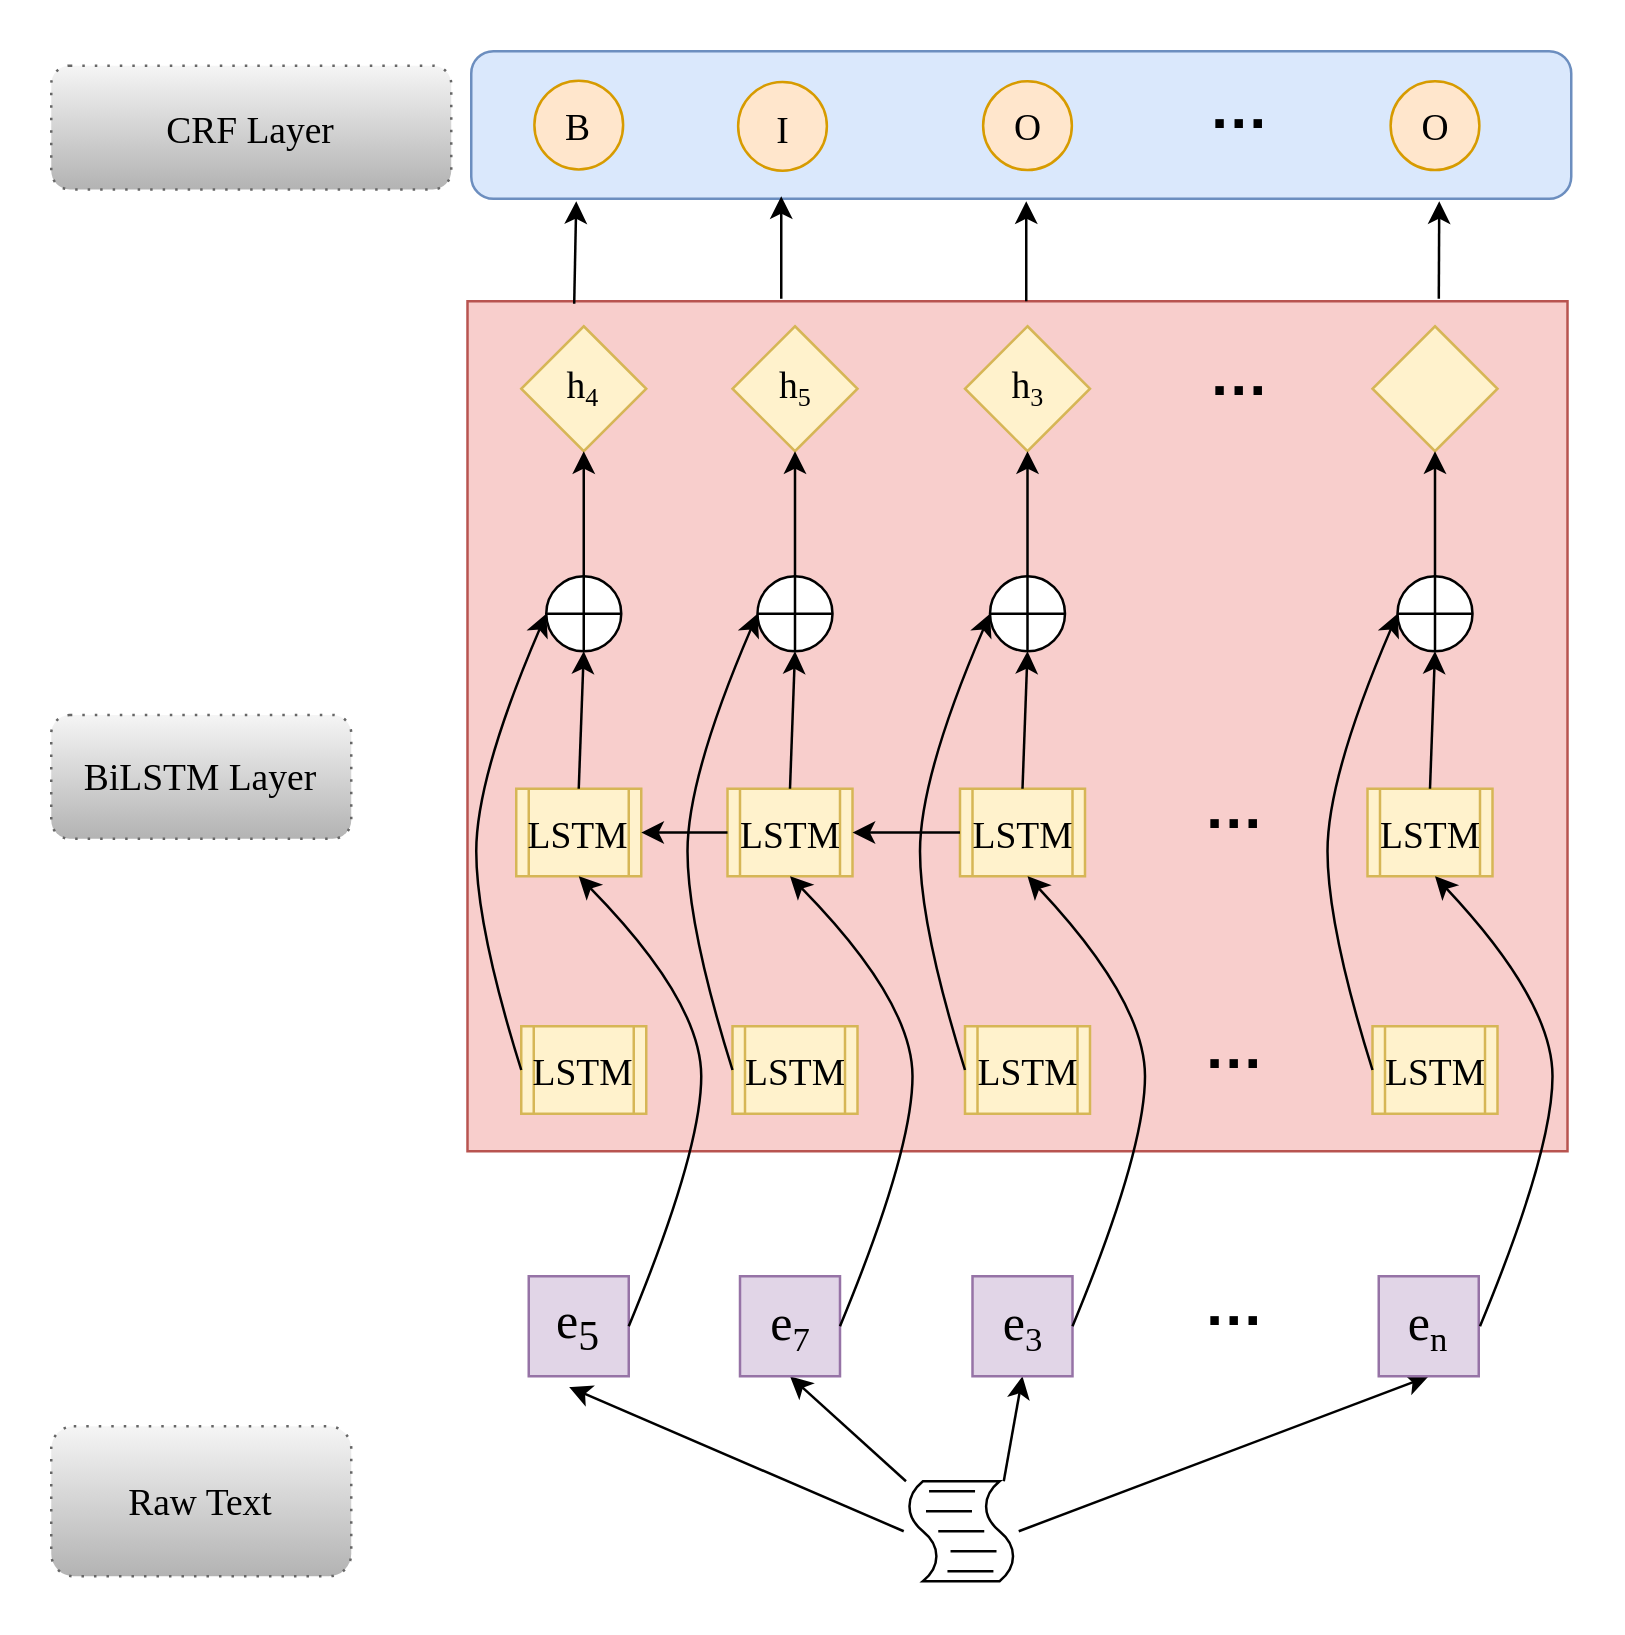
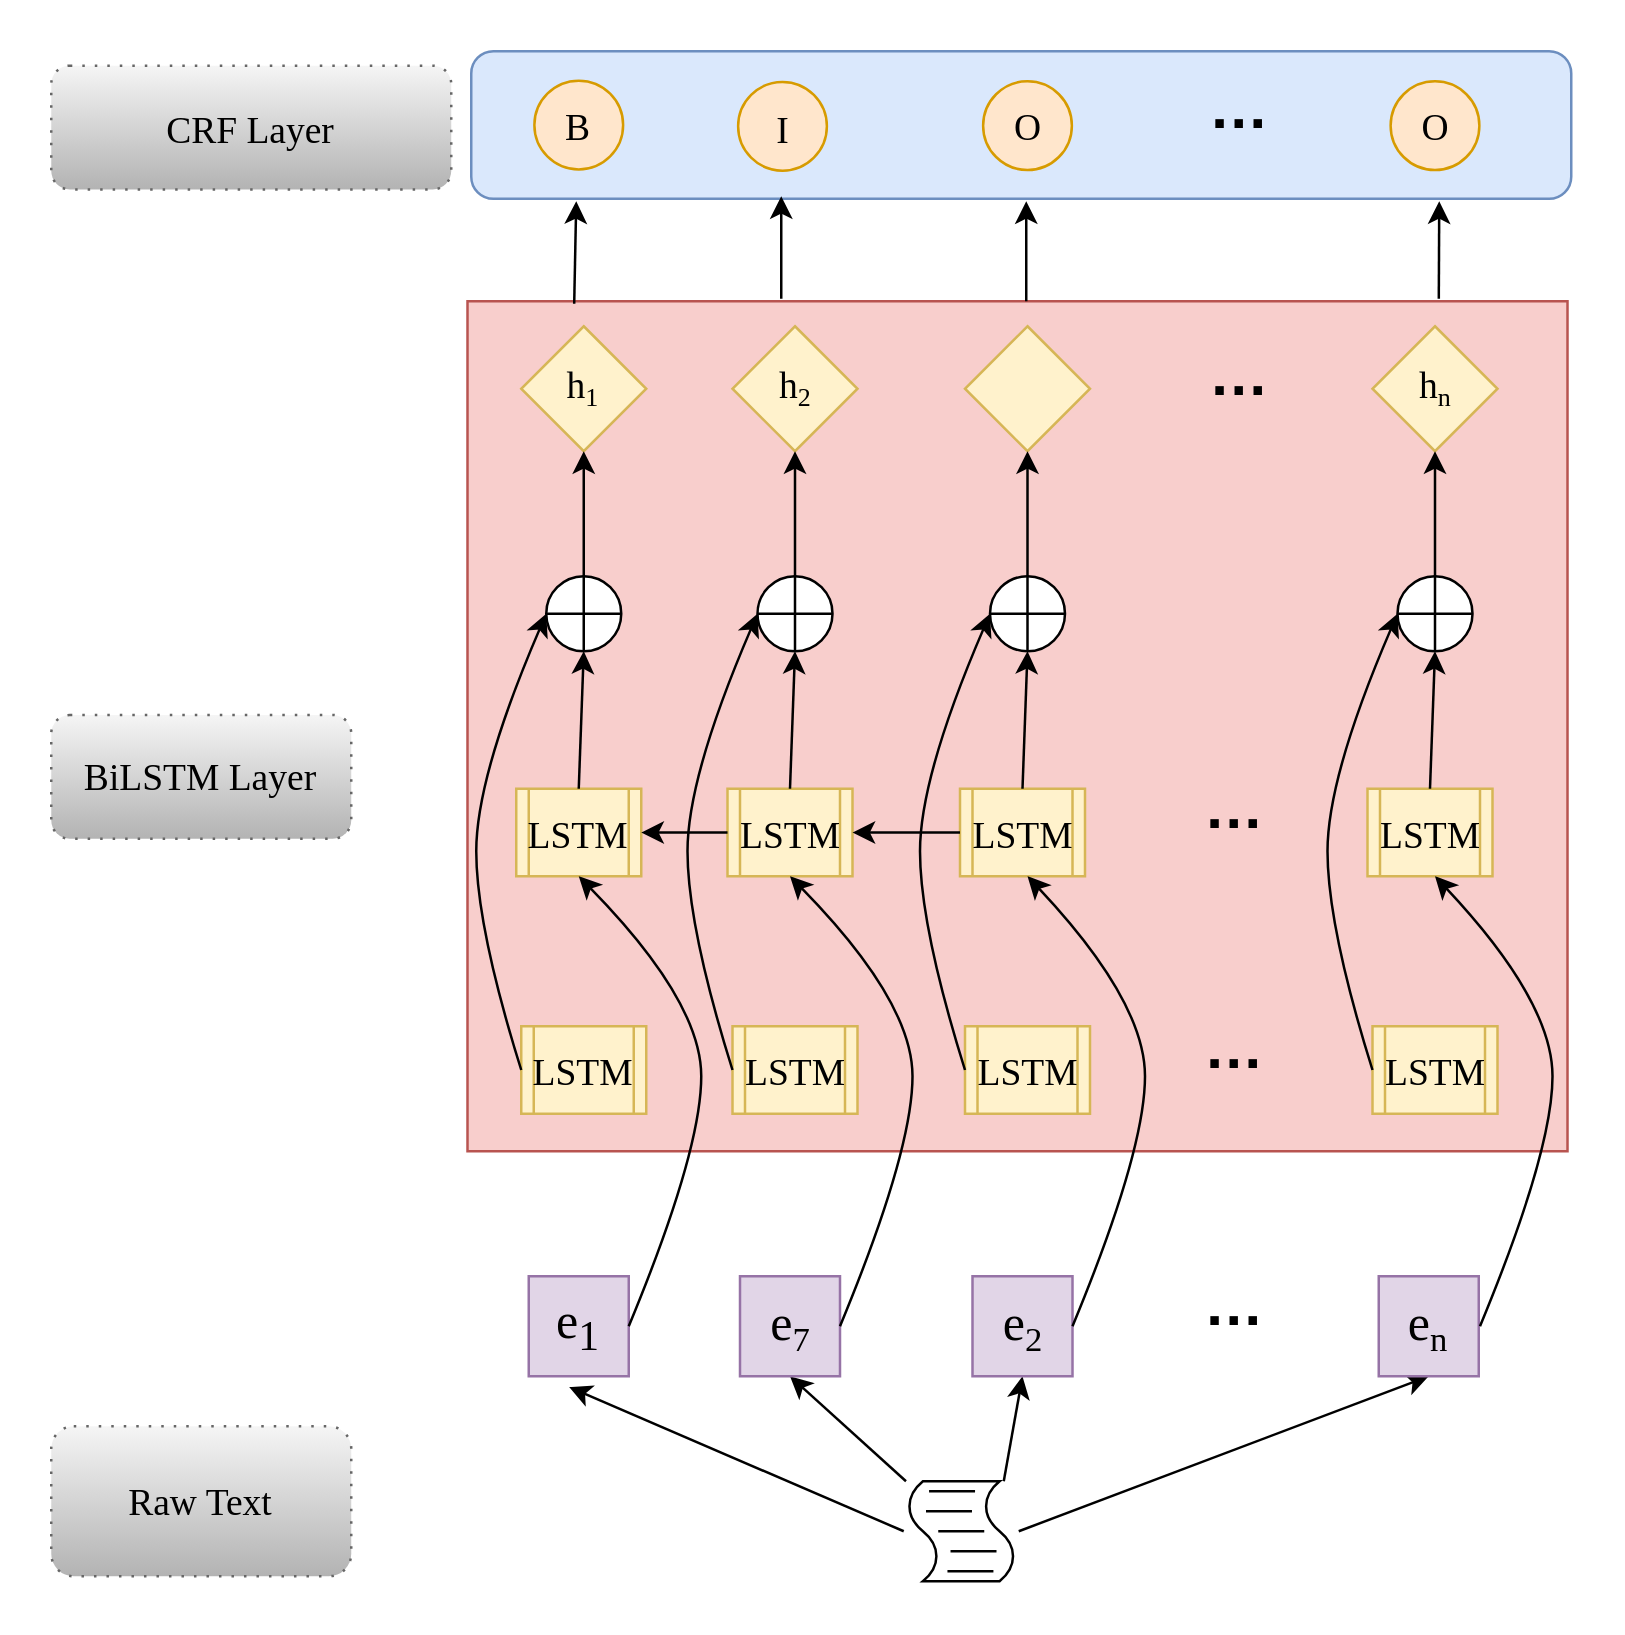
node "h4": label "h4" -> "h1"
node "h5": label "h5" -> "h2"
node "h3": removed
node "hn": added
node "e5": label "e5" -> "e1"
node "e3": label "e3" -> "e2"
